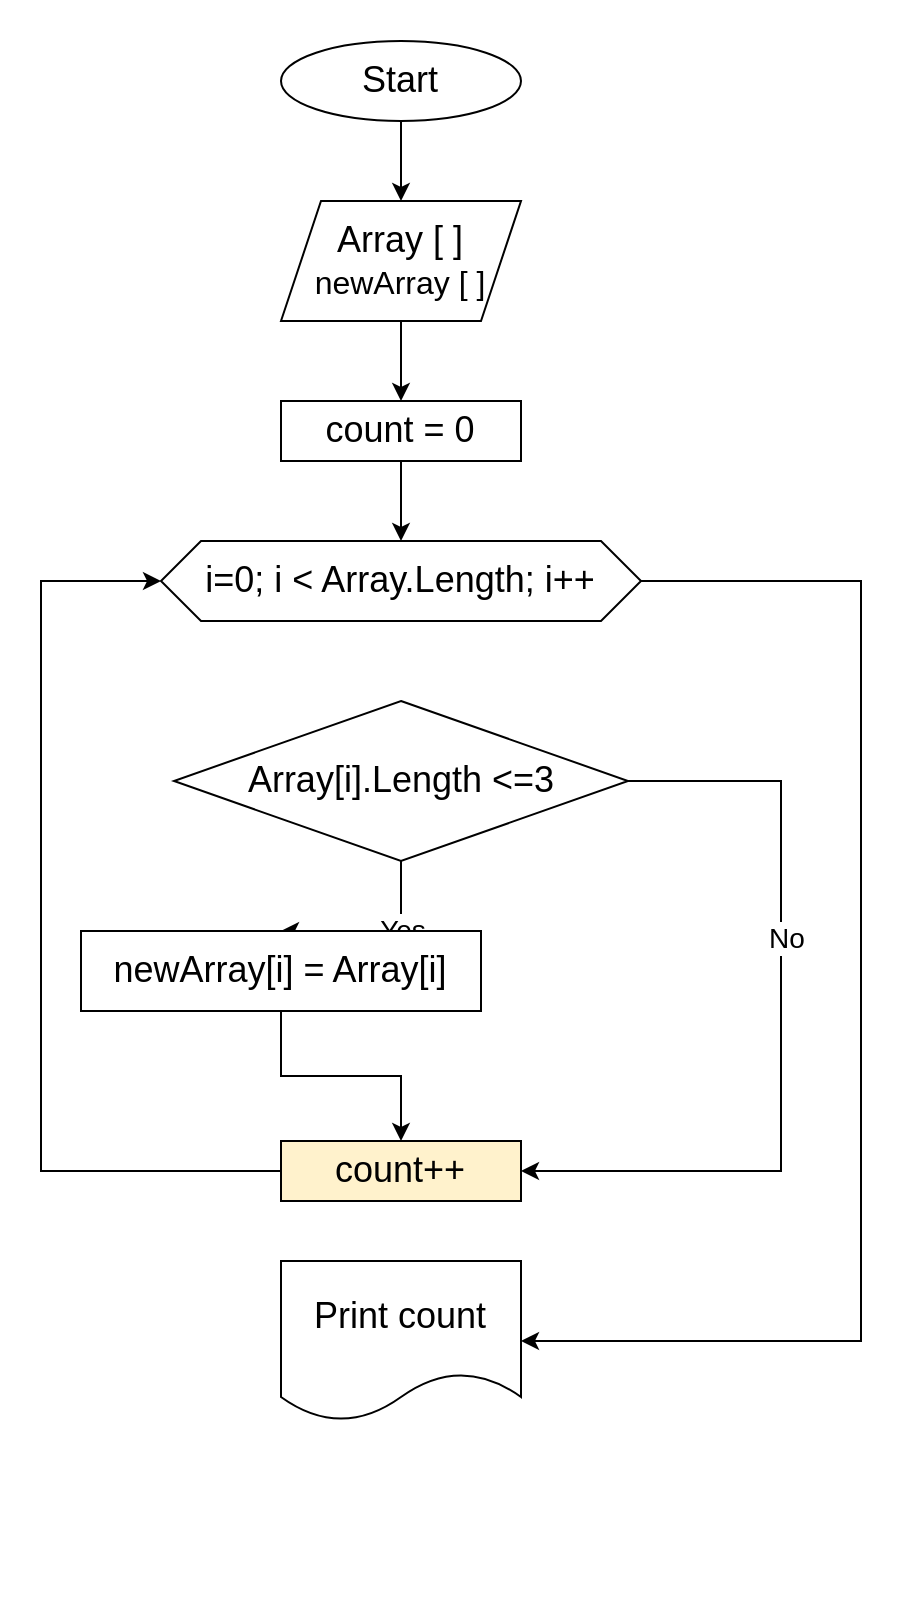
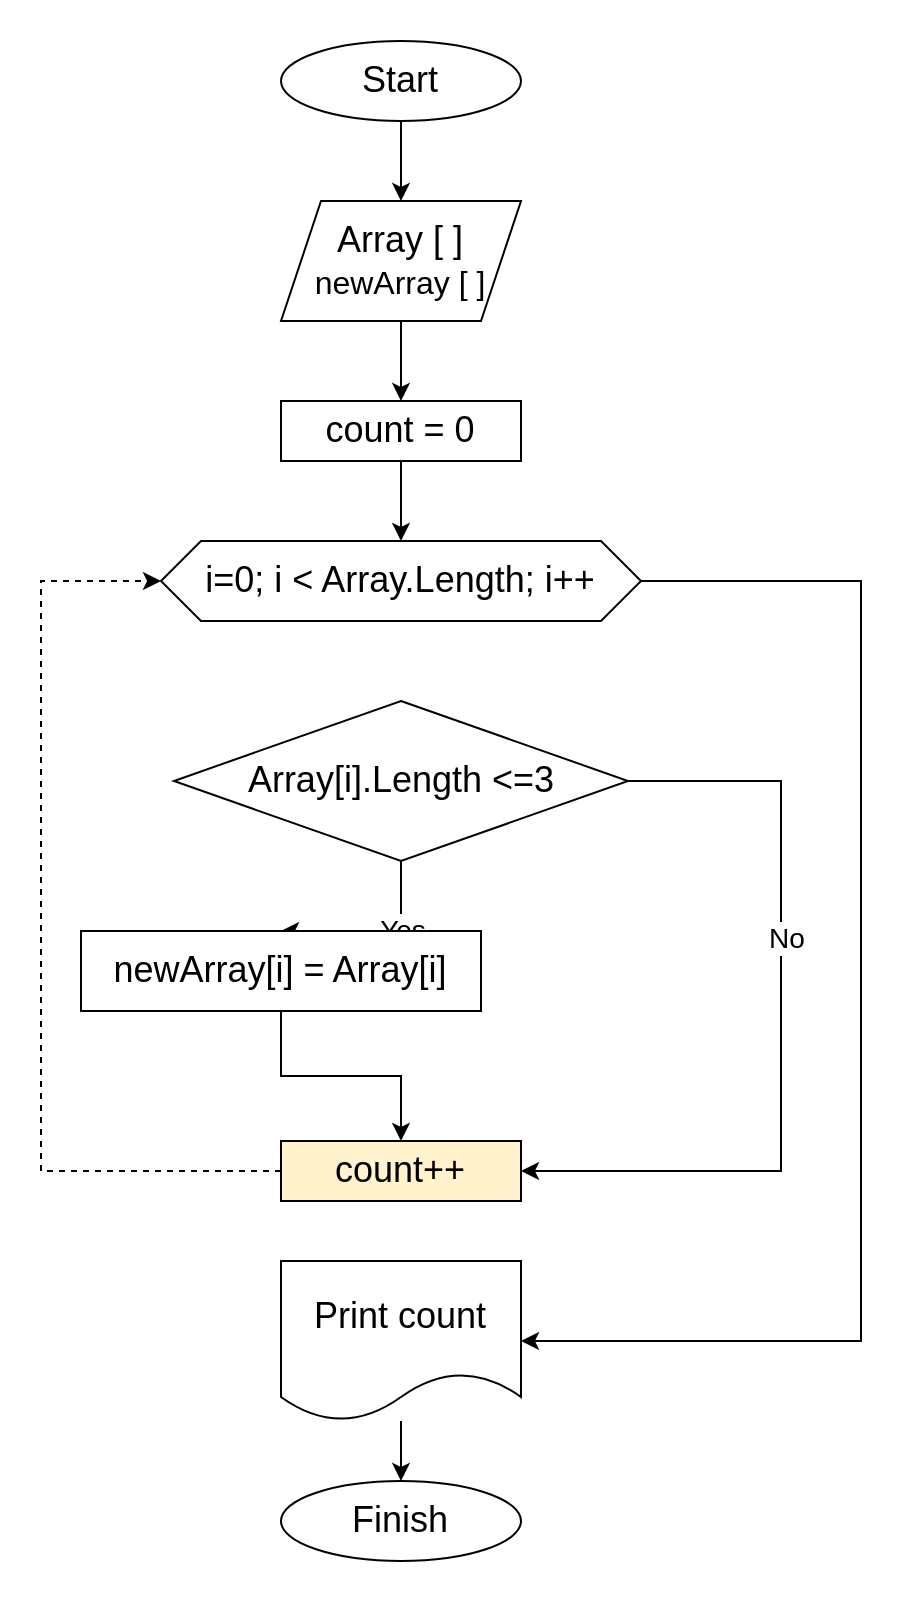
edge "count++" -> "i=0; i < Array.Length; i++": style solid -> dashed
edge "Print count" -> "Finish": added
node "Finish": added
